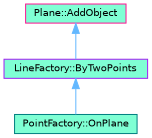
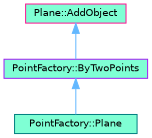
node "LineFactory::ByTwoPoints": label "LineFactory::ByTwoPoints" -> "PointFactory::ByTwoPoints"
node "PointFactory::OnPlane": label "PointFactory::OnPlane" -> "PointFactory::Plane"
